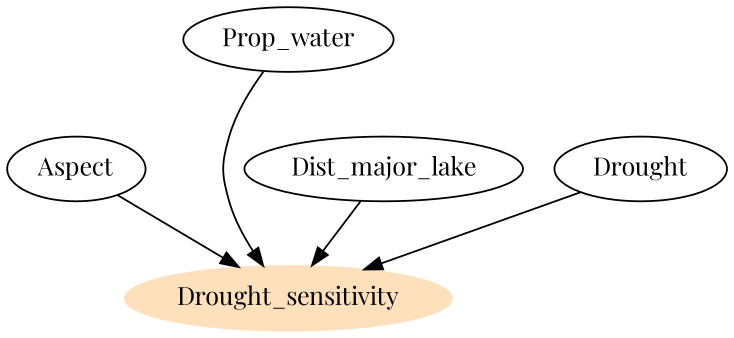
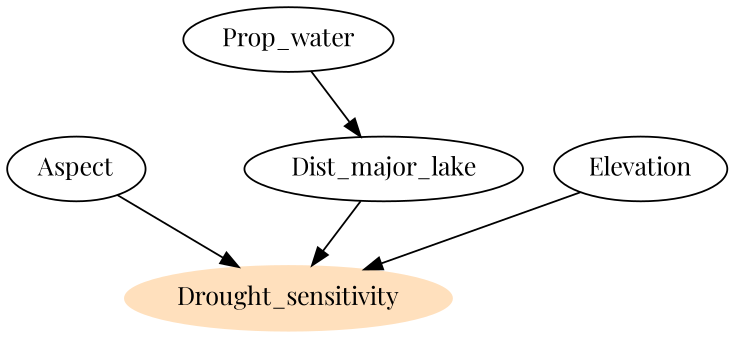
edge "Prop_water" -> "Drought_sensitivity": now "Prop_water" -> "Dist_major_lake"
node "Drought": label "Drought" -> "Elevation"
